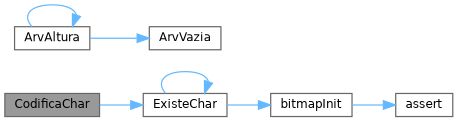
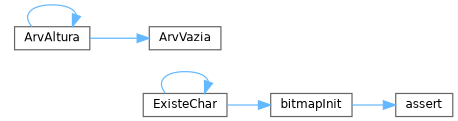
node "CodificaChar": removed
